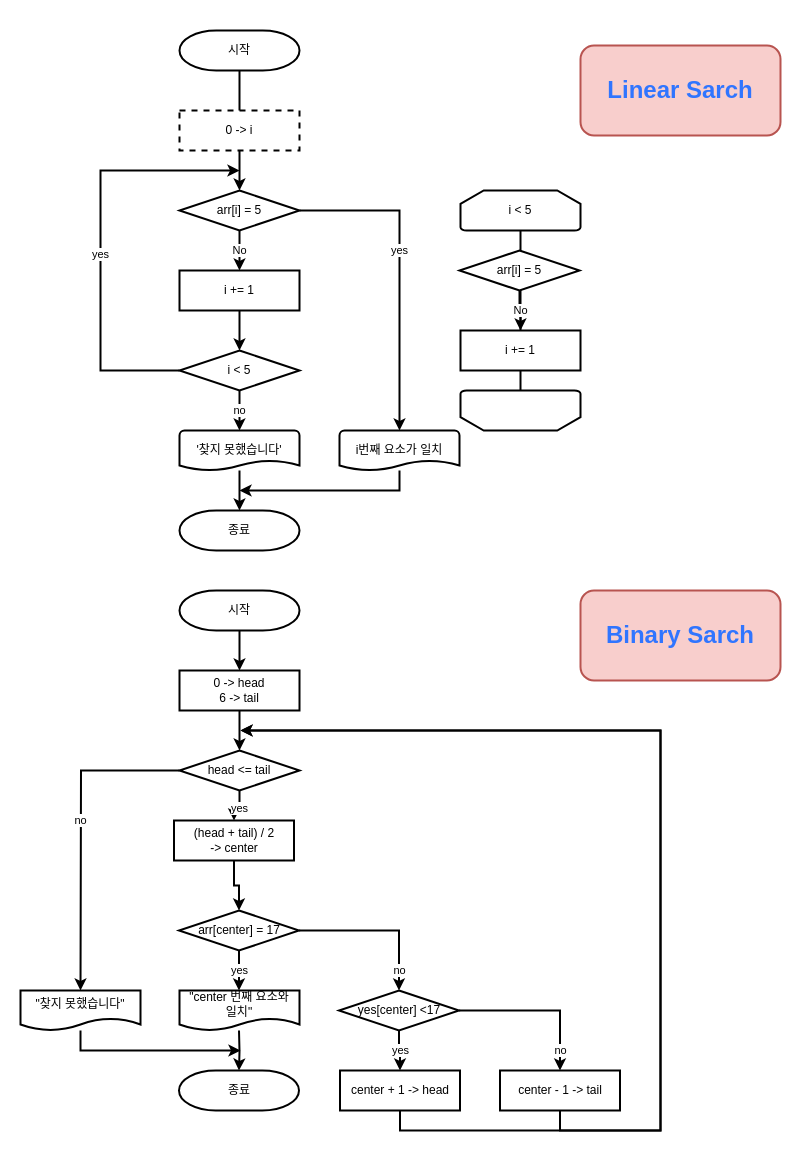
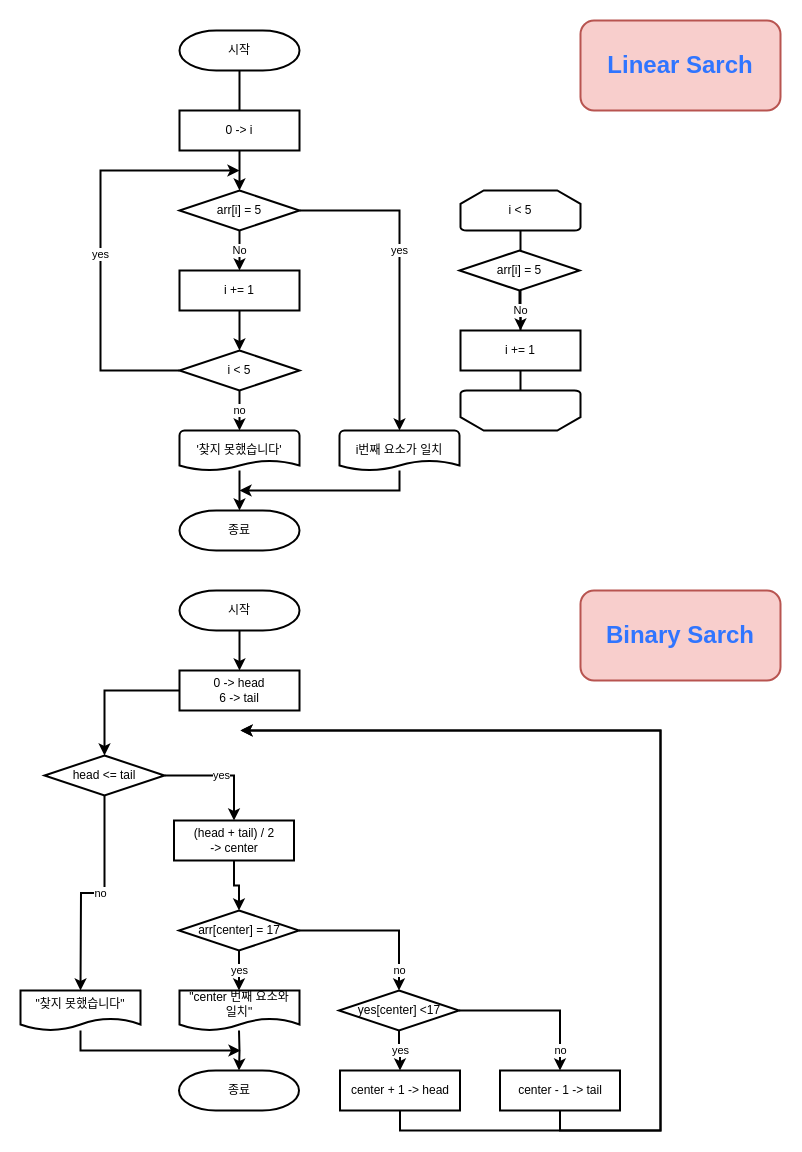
node "Linear Sarch": moved (681, 91) -> (681, 66)
node "0 -> i": style dashed -> solid
node "head <= tail": moved (240, 771) -> (105, 776)
